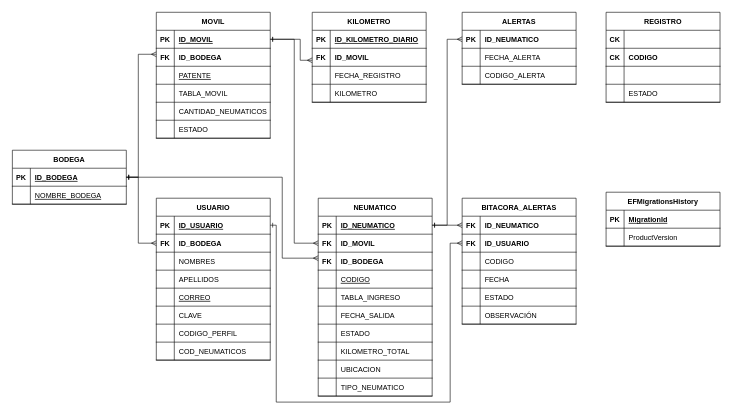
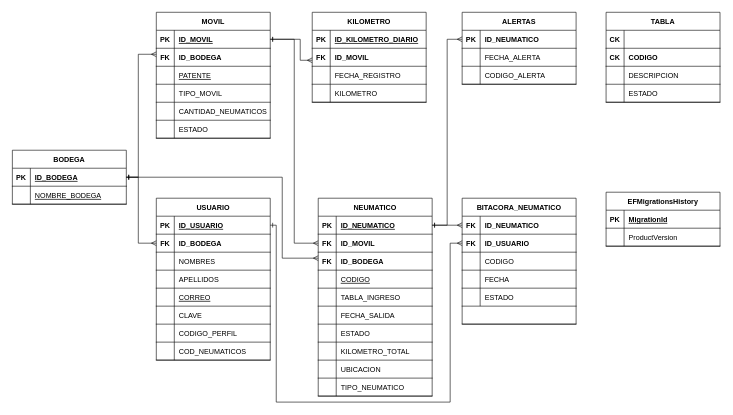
node "REGISTRO": label "REGISTRO" -> "TABLA"
node "DESCRIPCION": added
node "TABLA_MOVIL": label "TABLA_MOVIL" -> "TIPO_MOVIL"
node "BITACORA_ALERTAS": label "BITACORA_ALERTAS" -> "BITACORA_NEUMATICO"
node "OBSERVACIÓN": removed
